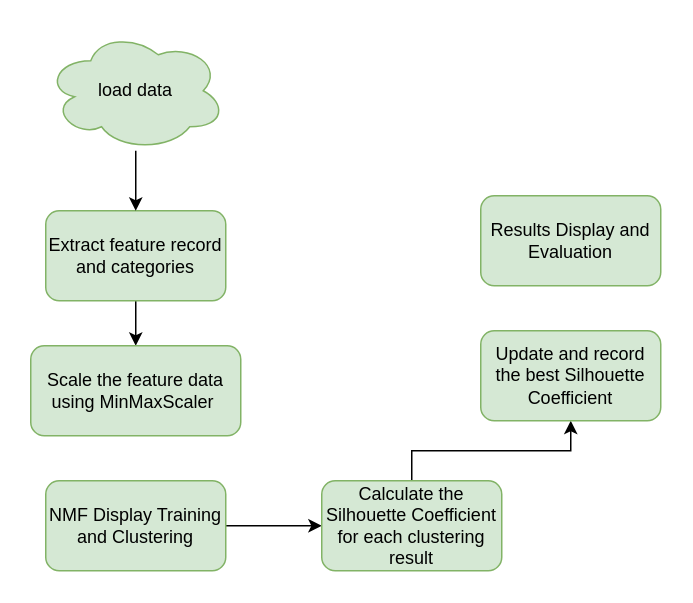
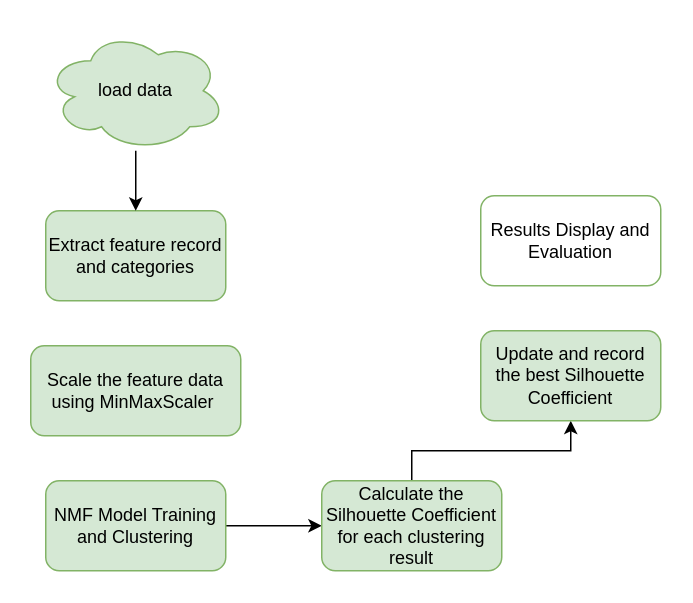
node "Results Display and Evaluation": fillcolor #d5e8d4 -> #ffffff
edge "Extract feature record and categories" -> "Scale the feature data using MinMaxScaler": removed
node "NMF Display Training and Clustering": label "NMF Display Training and Clustering" -> "NMF Model Training and Clustering"
